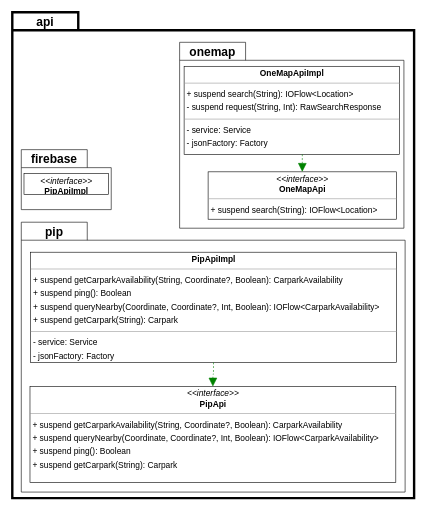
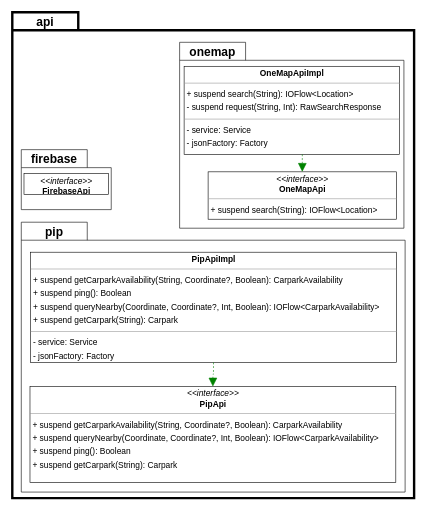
node "<<interface>> PipApiImpl": label "<<interface>> PipApiImpl" -> "<<interface>> FirebaseApi"
